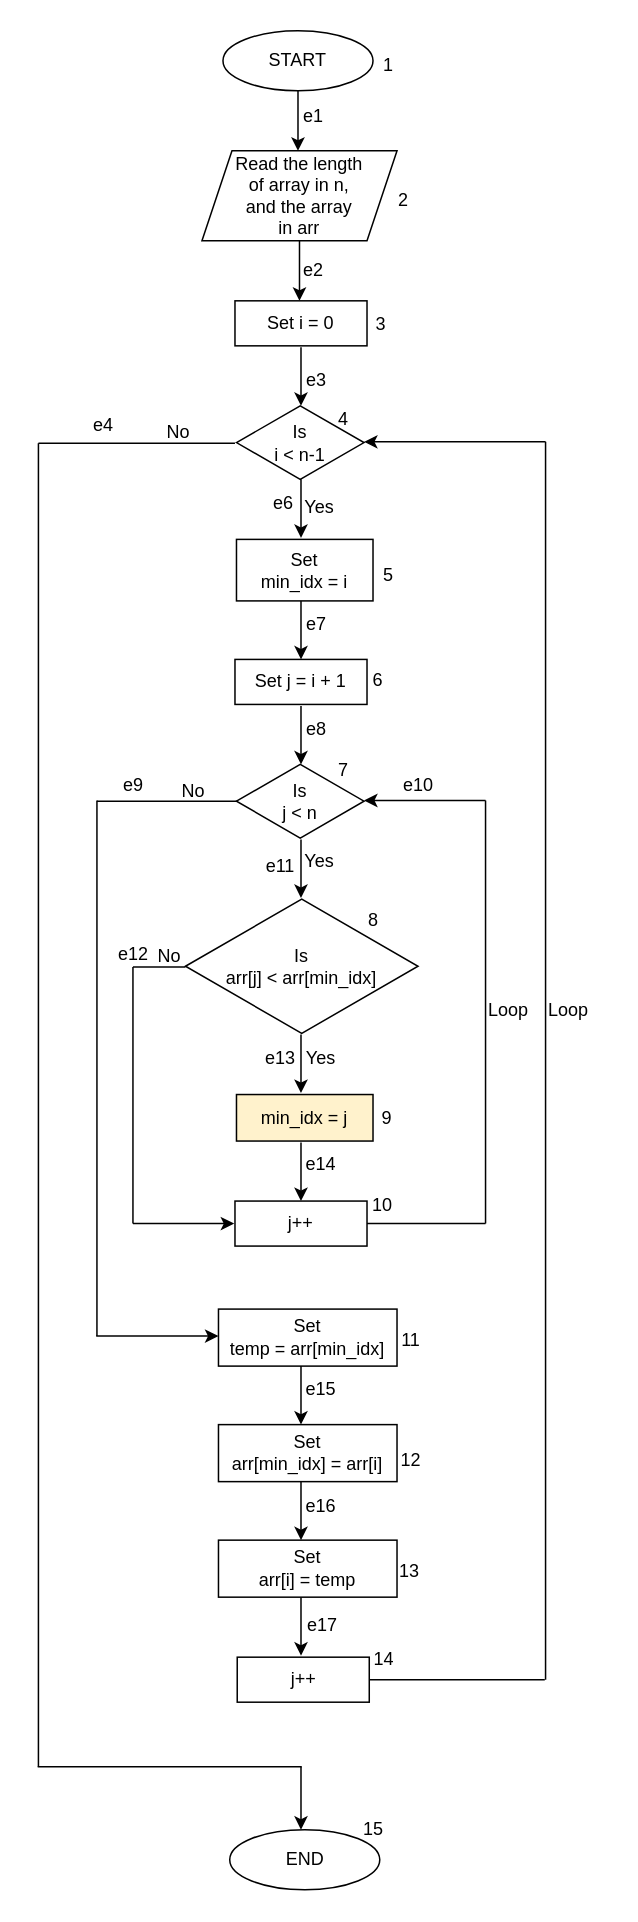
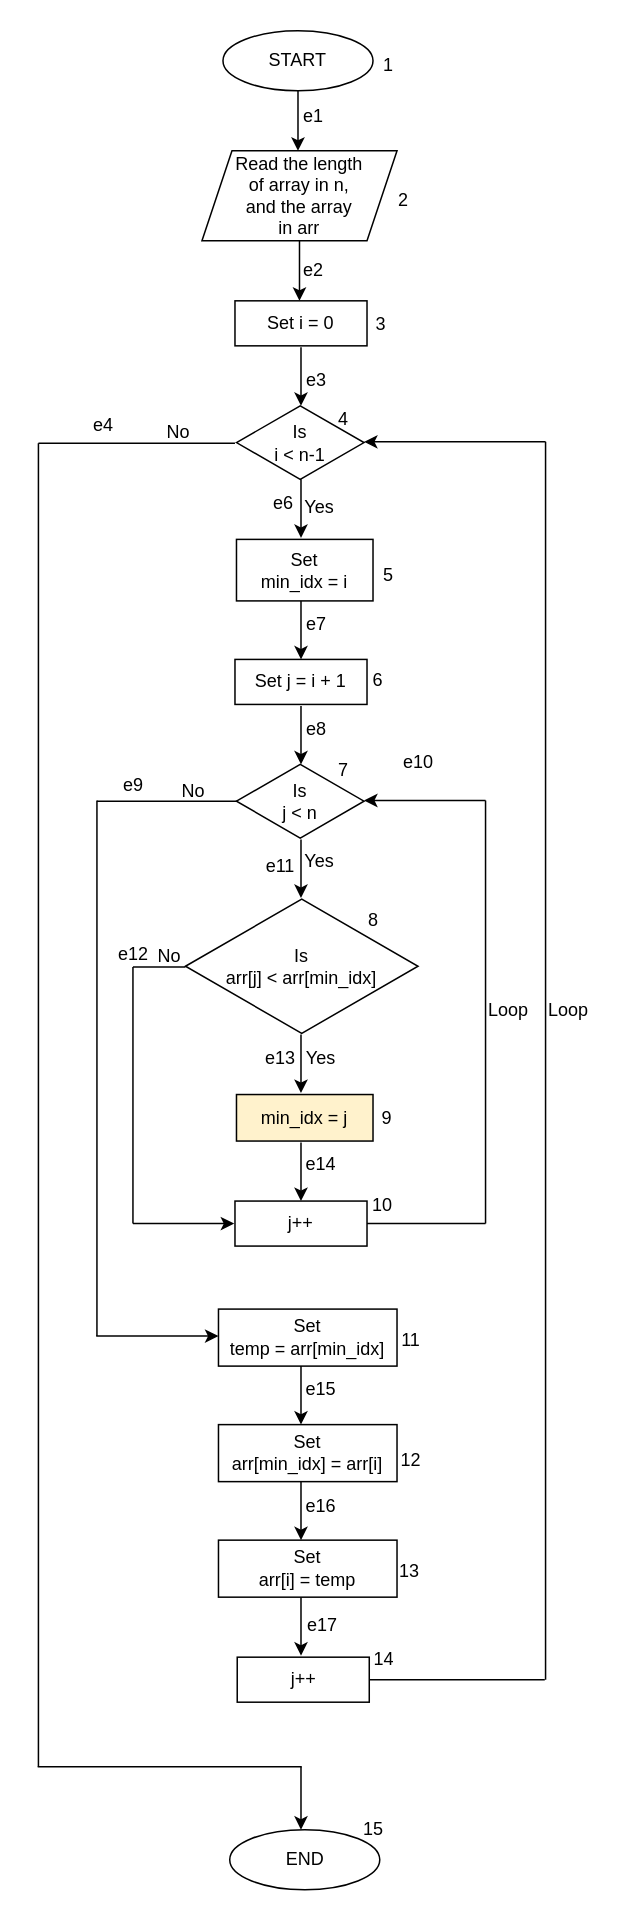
node "e10": moved (418, 785) -> (418, 763)
